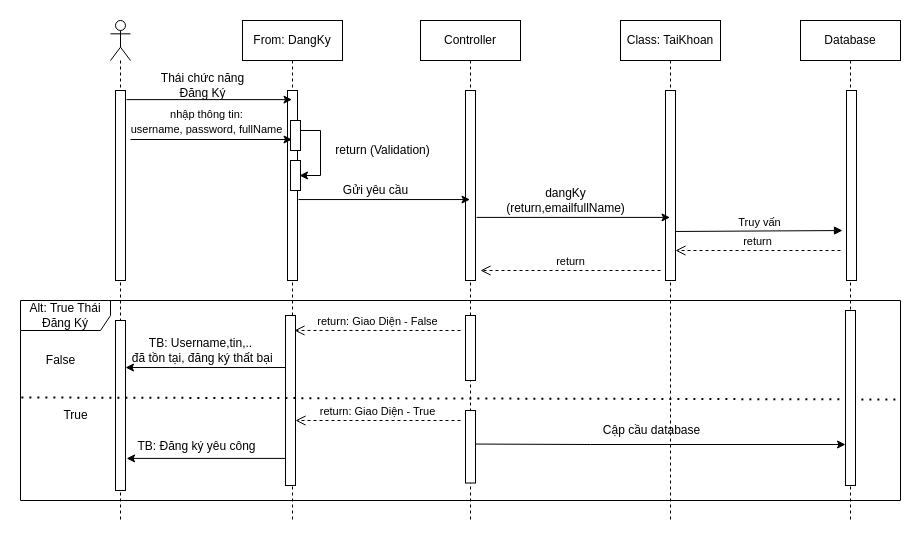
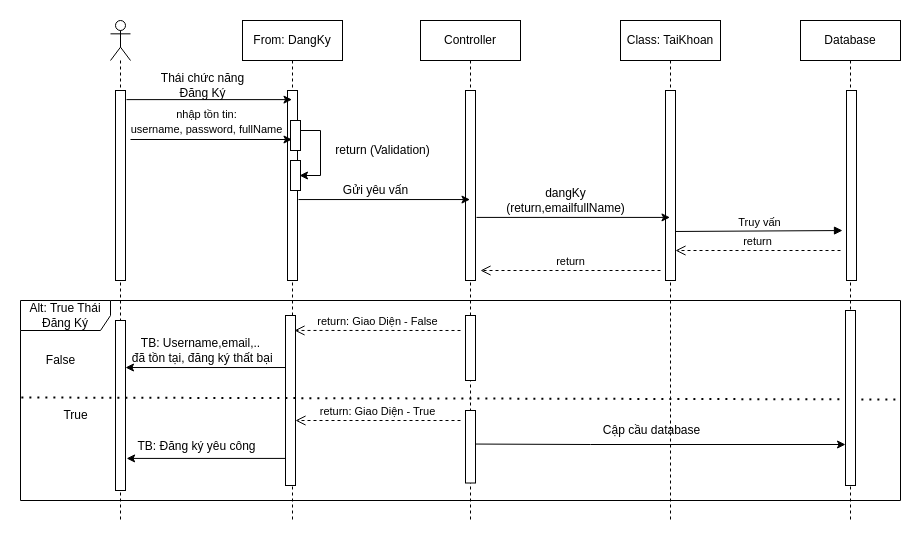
node "nhập thông tin: username, password, fullName": label "nhập thông tin: username, password, fullName" -> "nhập tồn tin: username, password, fullName"
node "Gửi yêu cầu": label "Gửi yêu cầu" -> "Gửi yêu vấn"
node "TB: Username,tin,.. đã tồn tại, đăng ký thất bại": label "TB: Username,tin,.. đã tồn tại, đăng ký thất bại" -> "TB: Username,email,.. đã tồn tại, đăng ký thất bại"
